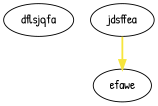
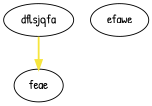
node "jdsffea": removed
node "feae": added
